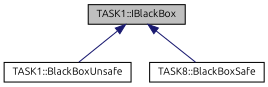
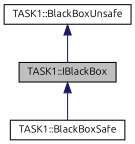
edge "TASK1::BlackBoxUnsafe" -> "TASK1::IBlackBox": reversed
node "TASK8::BlackBoxSafe": label "TASK8::BlackBoxSafe" -> "TASK1::BlackBoxSafe"
